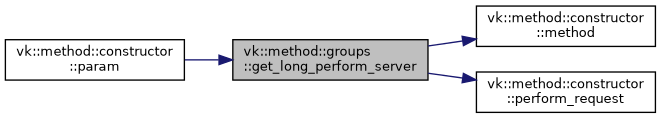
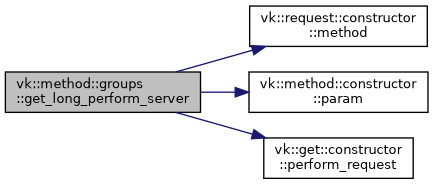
node "vk::method::constructor ::method": label "vk::method::constructor ::method" -> "vk::request::constructor ::method"
edge "vk::method::constructor ::param" -> "vk::method::groups ::get_long_perform_server": reversed
node "vk::method::constructor ::perform_request": label "vk::method::constructor ::perform_request" -> "vk::get::constructor ::perform_request"
